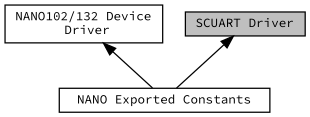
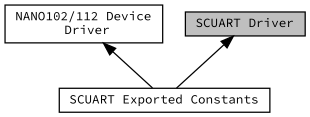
node "NANO102/132 Device Driver": label "NANO102/132 Device Driver" -> "NANO102/112 Device Driver"
node "NANO Exported Constants": label "NANO Exported Constants" -> "SCUART Exported Constants"
